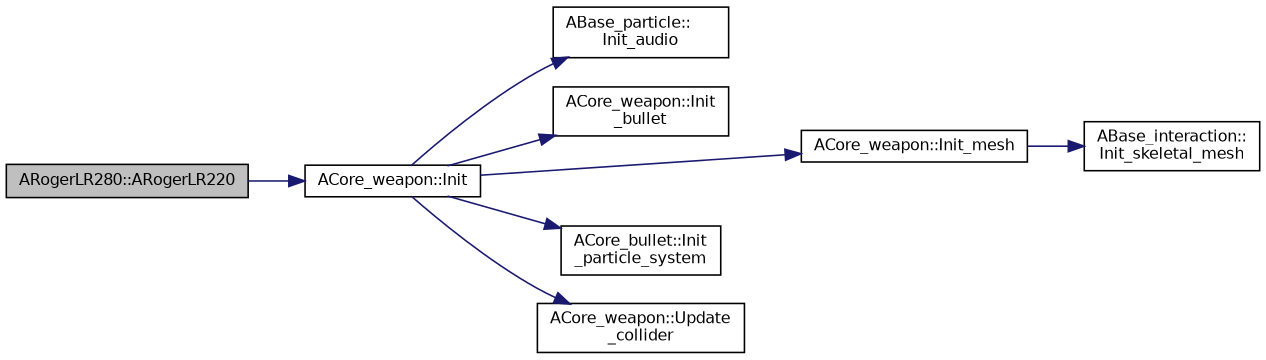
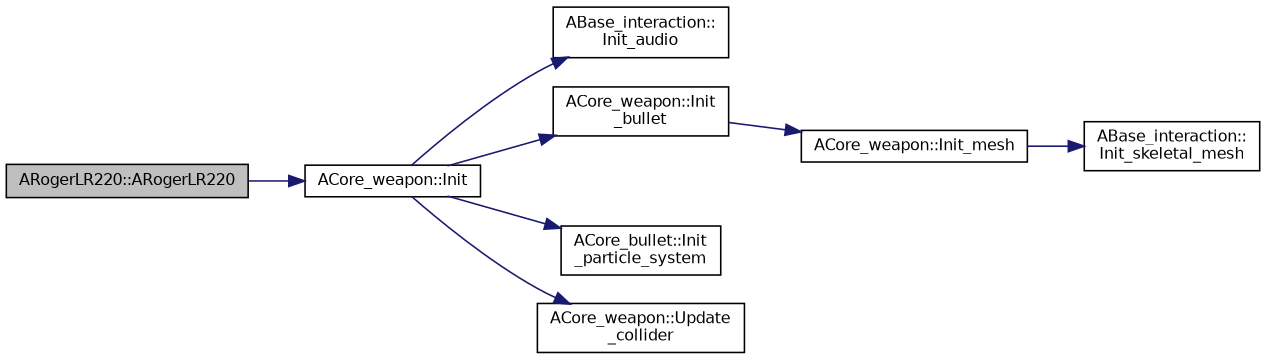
node "ABase_particle:: Init_audio": label "ABase_particle:: Init_audio" -> "ABase_interaction:: Init_audio"
edge "ACore_weapon::Init" -> "ACore_weapon::Init_mesh": now "ACore_weapon::Init _bullet" -> "ACore_weapon::Init_mesh"
node "ARogerLR280::ARogerLR220": label "ARogerLR280::ARogerLR220" -> "ARogerLR220::ARogerLR220"
